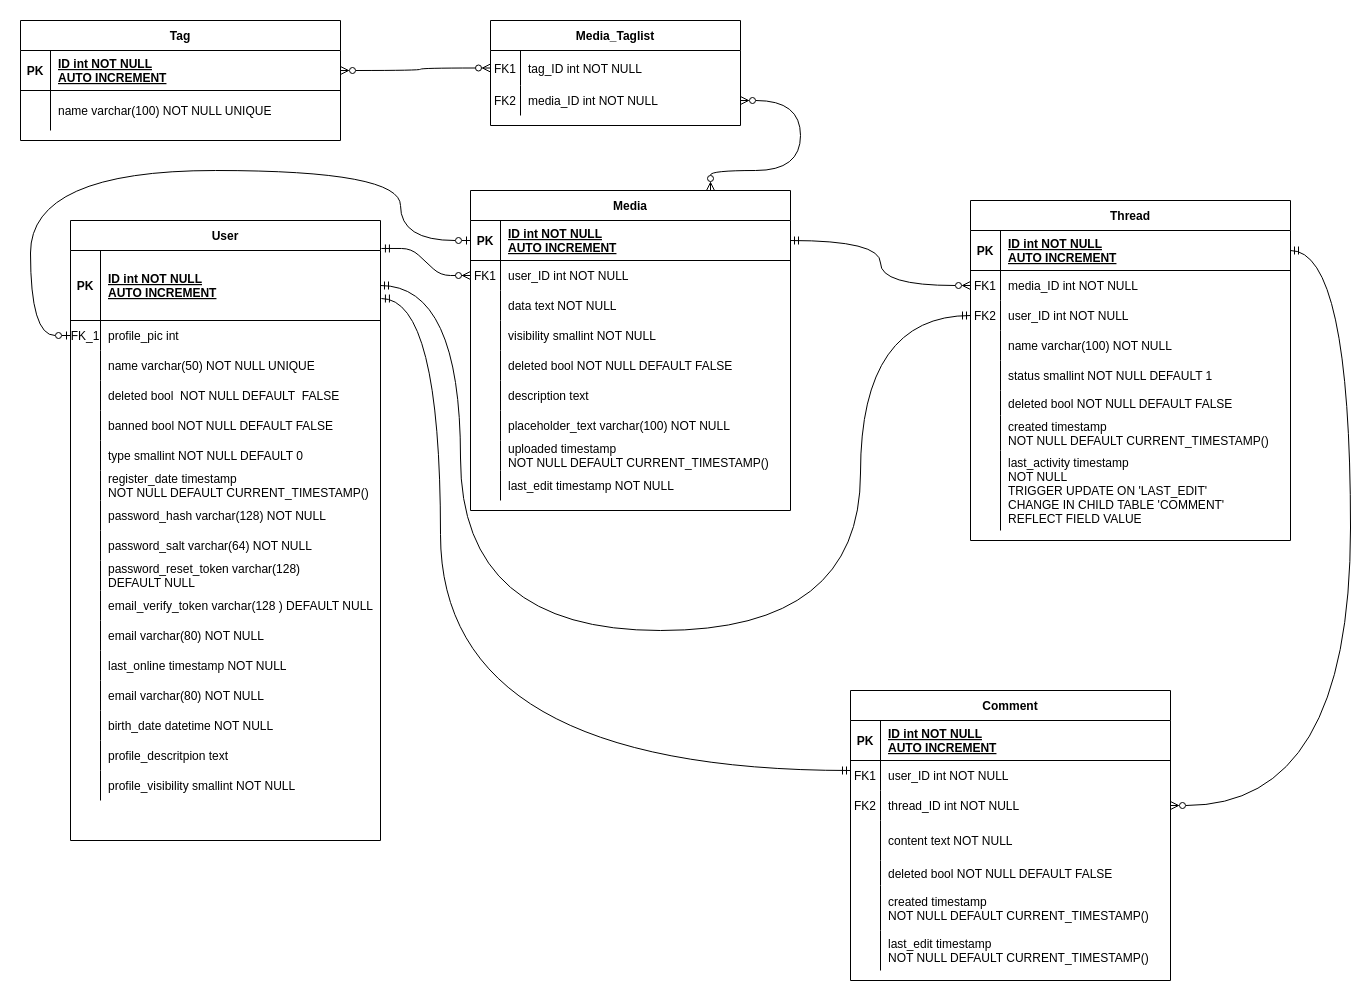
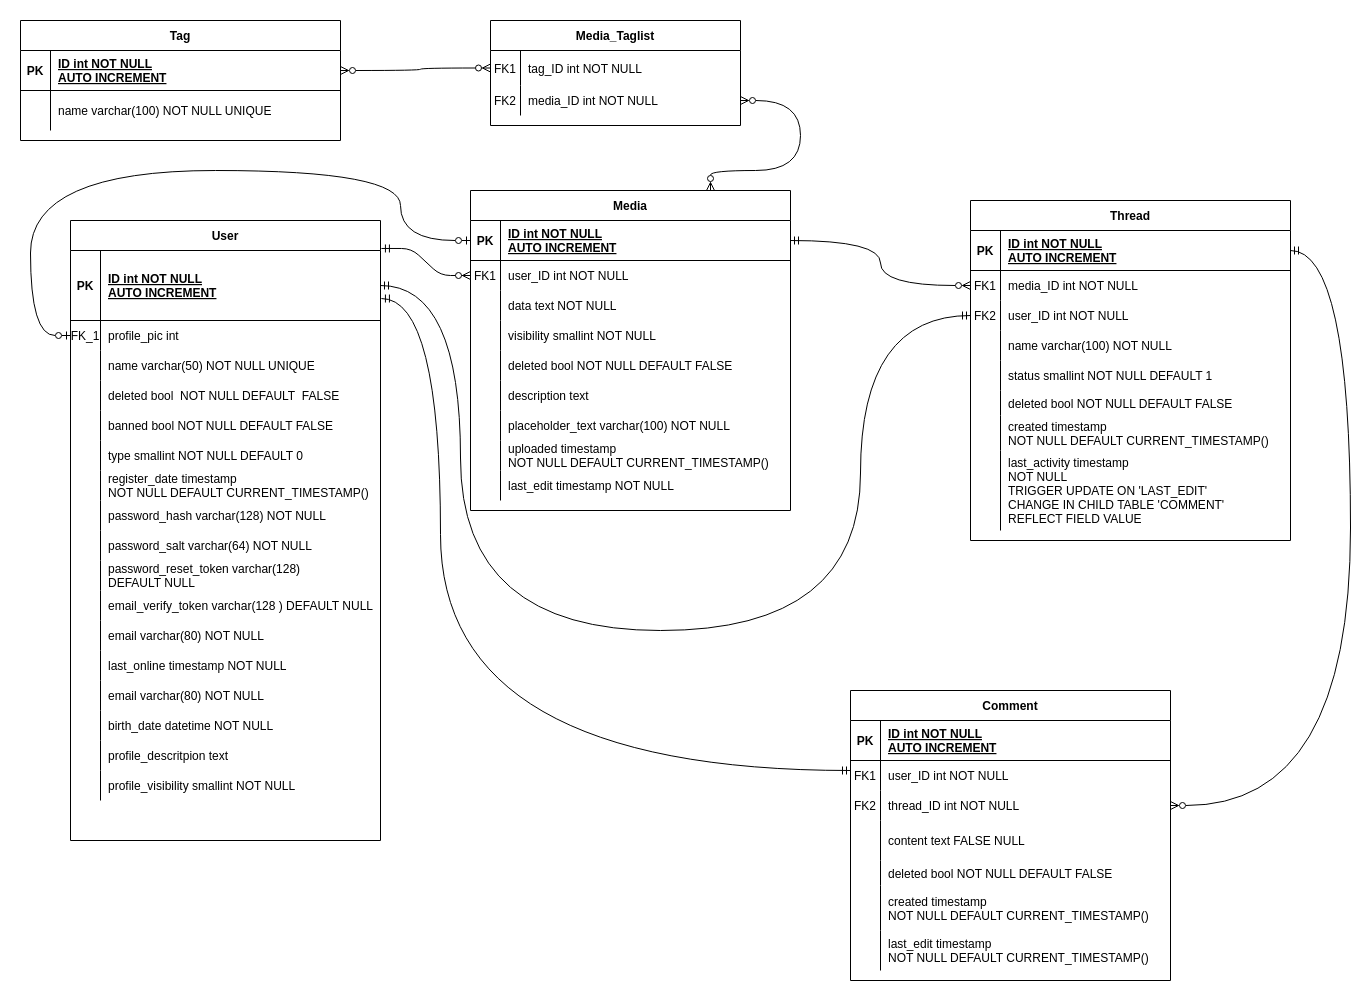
node "content text NOT NULL": label "content text NOT NULL" -> "content text FALSE NULL"
